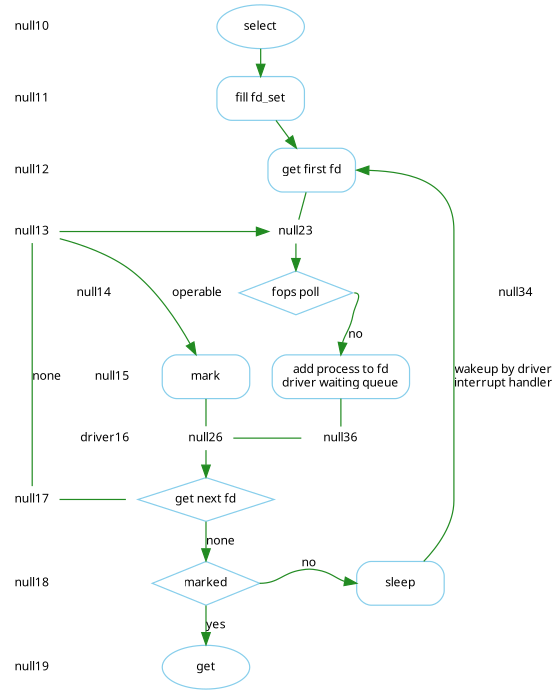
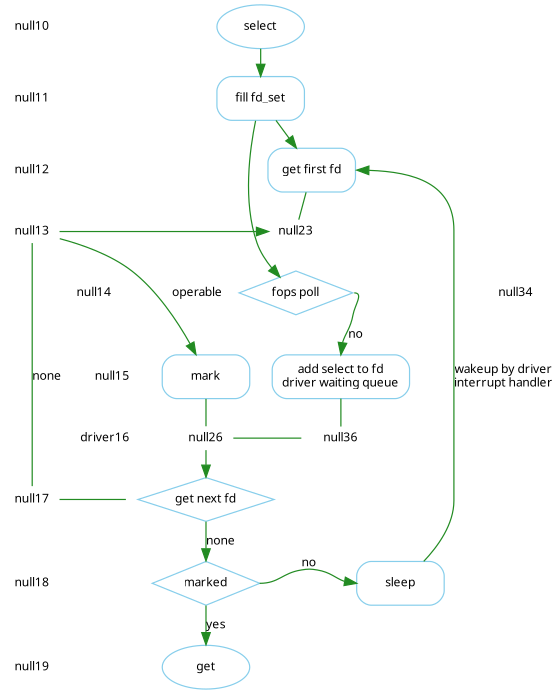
edge "null23" -> "fops poll": now "fill fd_set" -> "fops poll"
node "add process to fd driver waiting queue": label "add process to fd driver waiting queue" -> "add select to fd driver waiting queue"
